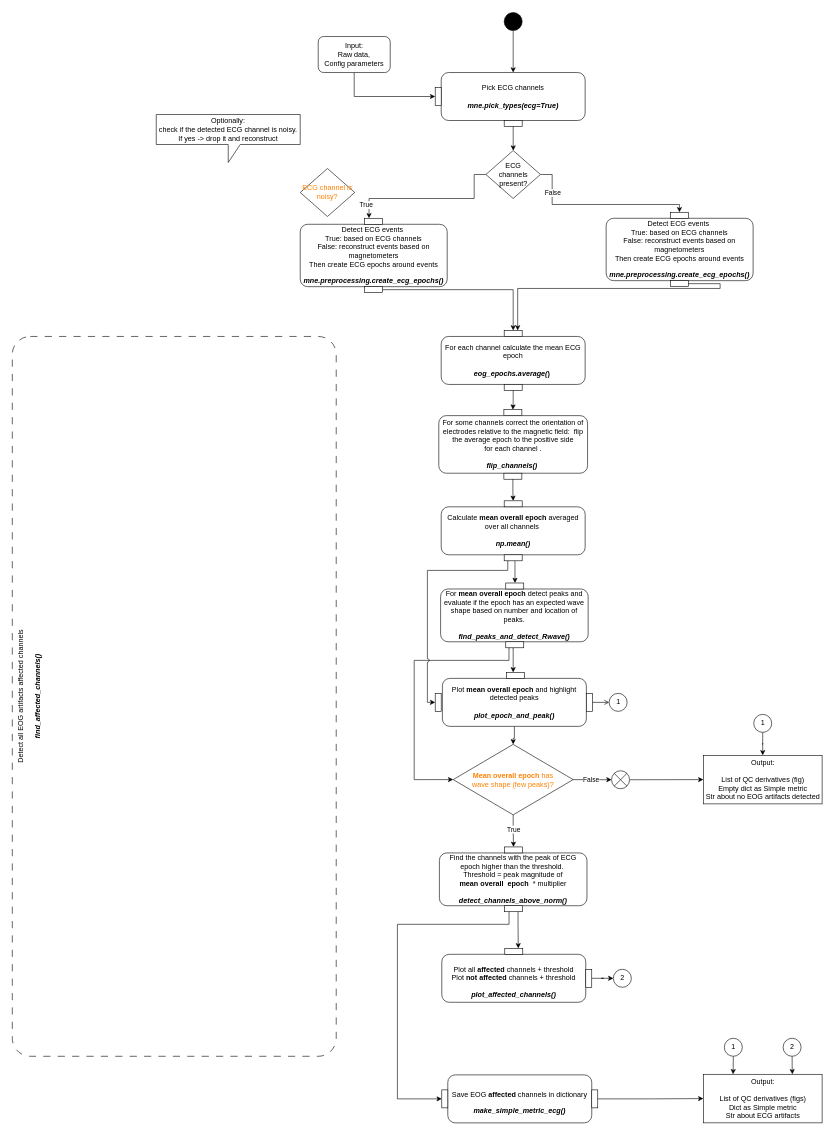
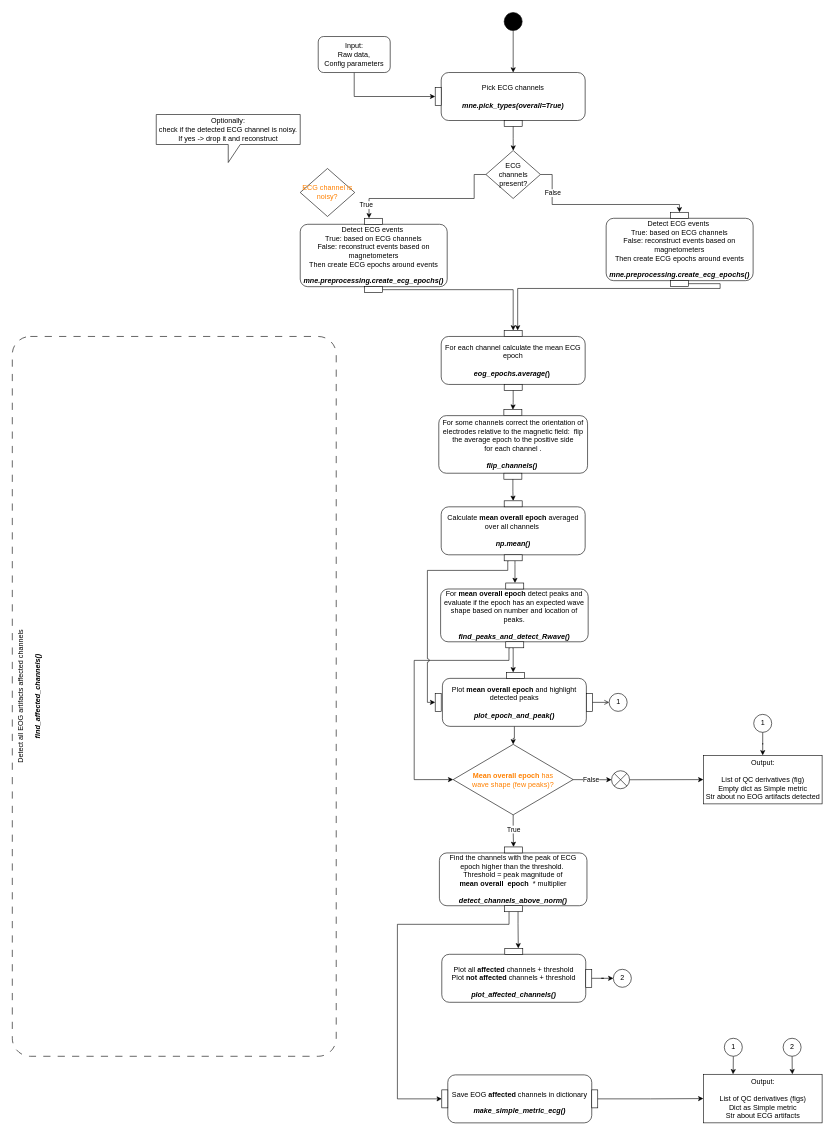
node "Pick ECG channels mne.pick_types(ecg=True)": label "Pick ECG channels mne.pick_types(ecg=True)" -> "Pick ECG channels mne.pick_types(overall=True)"
